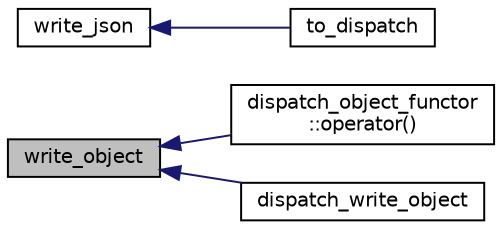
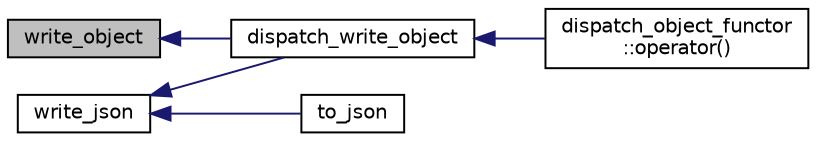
node "to_dispatch": label "to_dispatch" -> "to_json"
edge "dispatch_write_object" -> "write_json": added
edge "dispatch_object_functor ::operator()" -> "write_object": now "dispatch_object_functor ::operator()" -> "dispatch_write_object"
